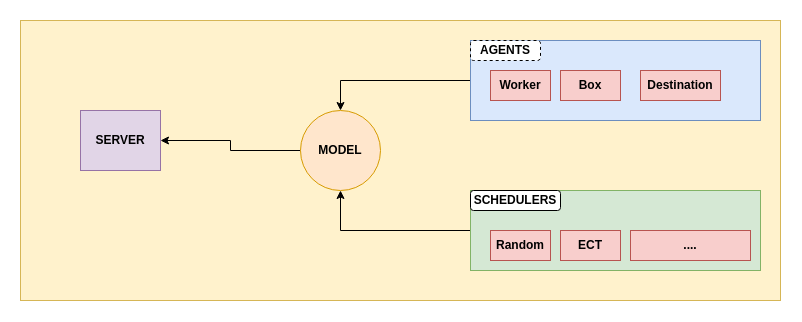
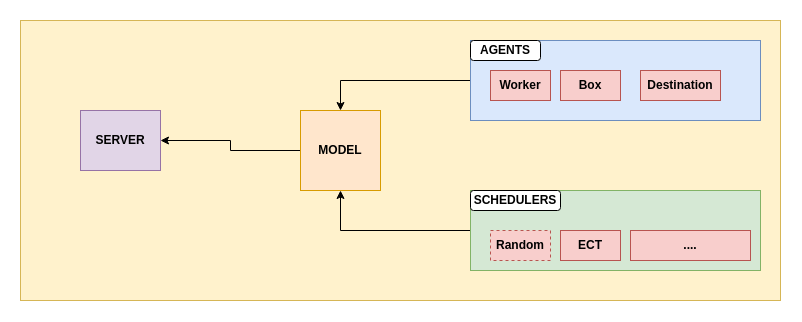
node "AGENTS": style dashed -> solid
node "MODEL": shape ellipse -> rectangle
node "Random": style solid -> dashed
